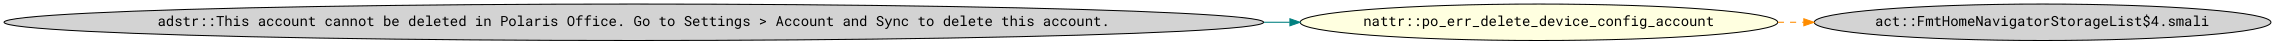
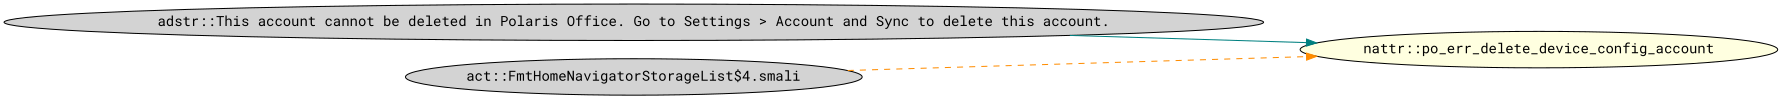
edge "nattr::po_err_delete_device_config_account" -> "act::FmtHomeNavigatorStorageList$4.smali": reversed
